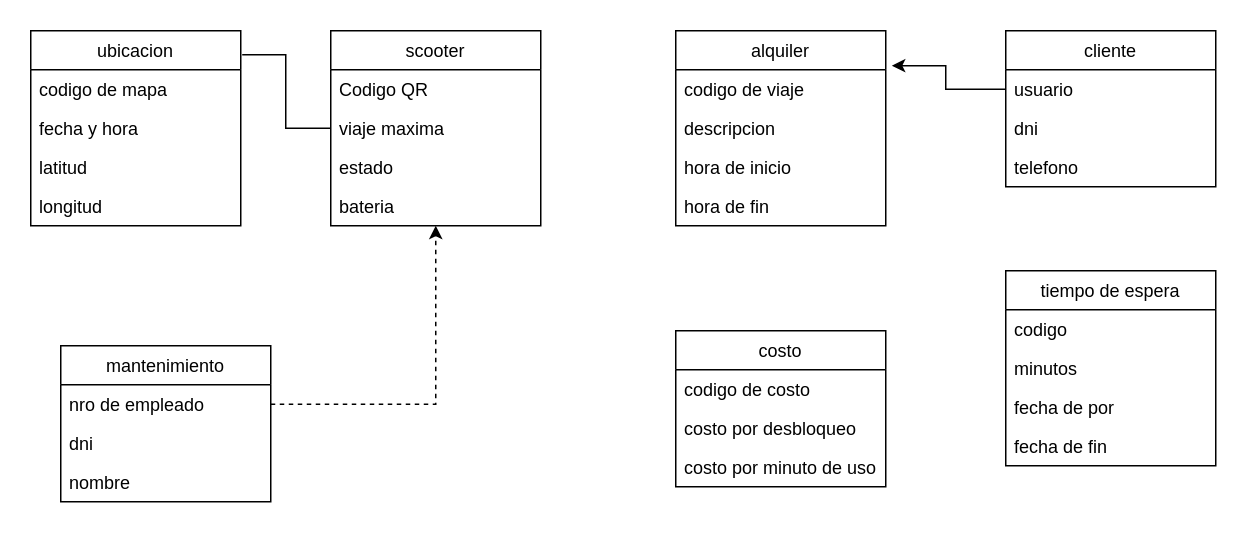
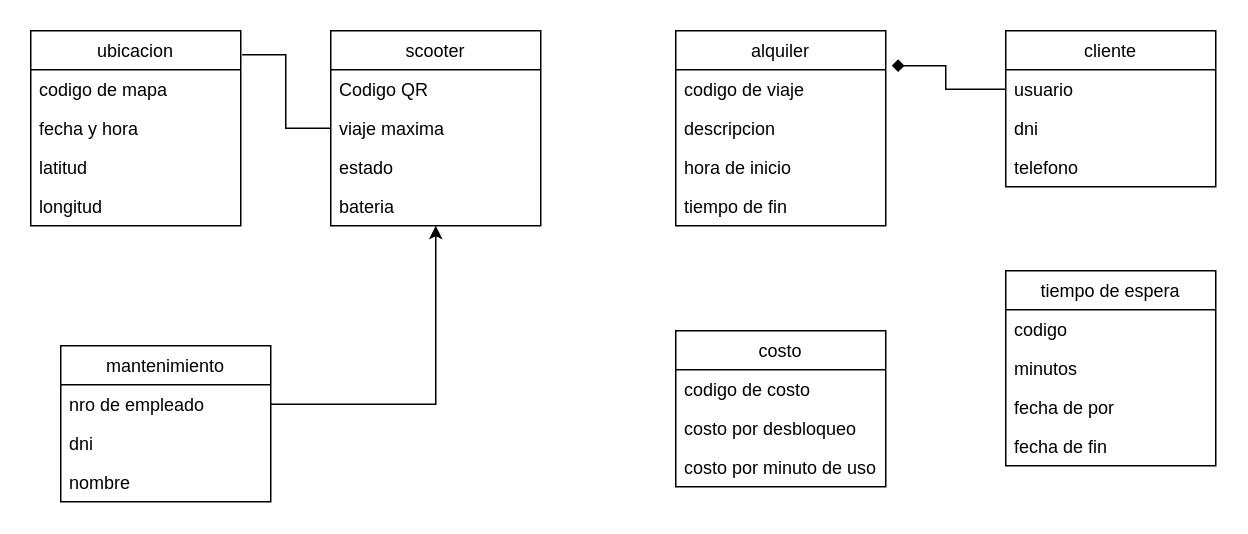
edge "usuario" -> "alquiler": arrowhead classic -> diamond
node "hora de fin": label "hora de fin" -> "tiempo de fin"
edge "nro de empleado" -> "scooter": style dashed -> solid
